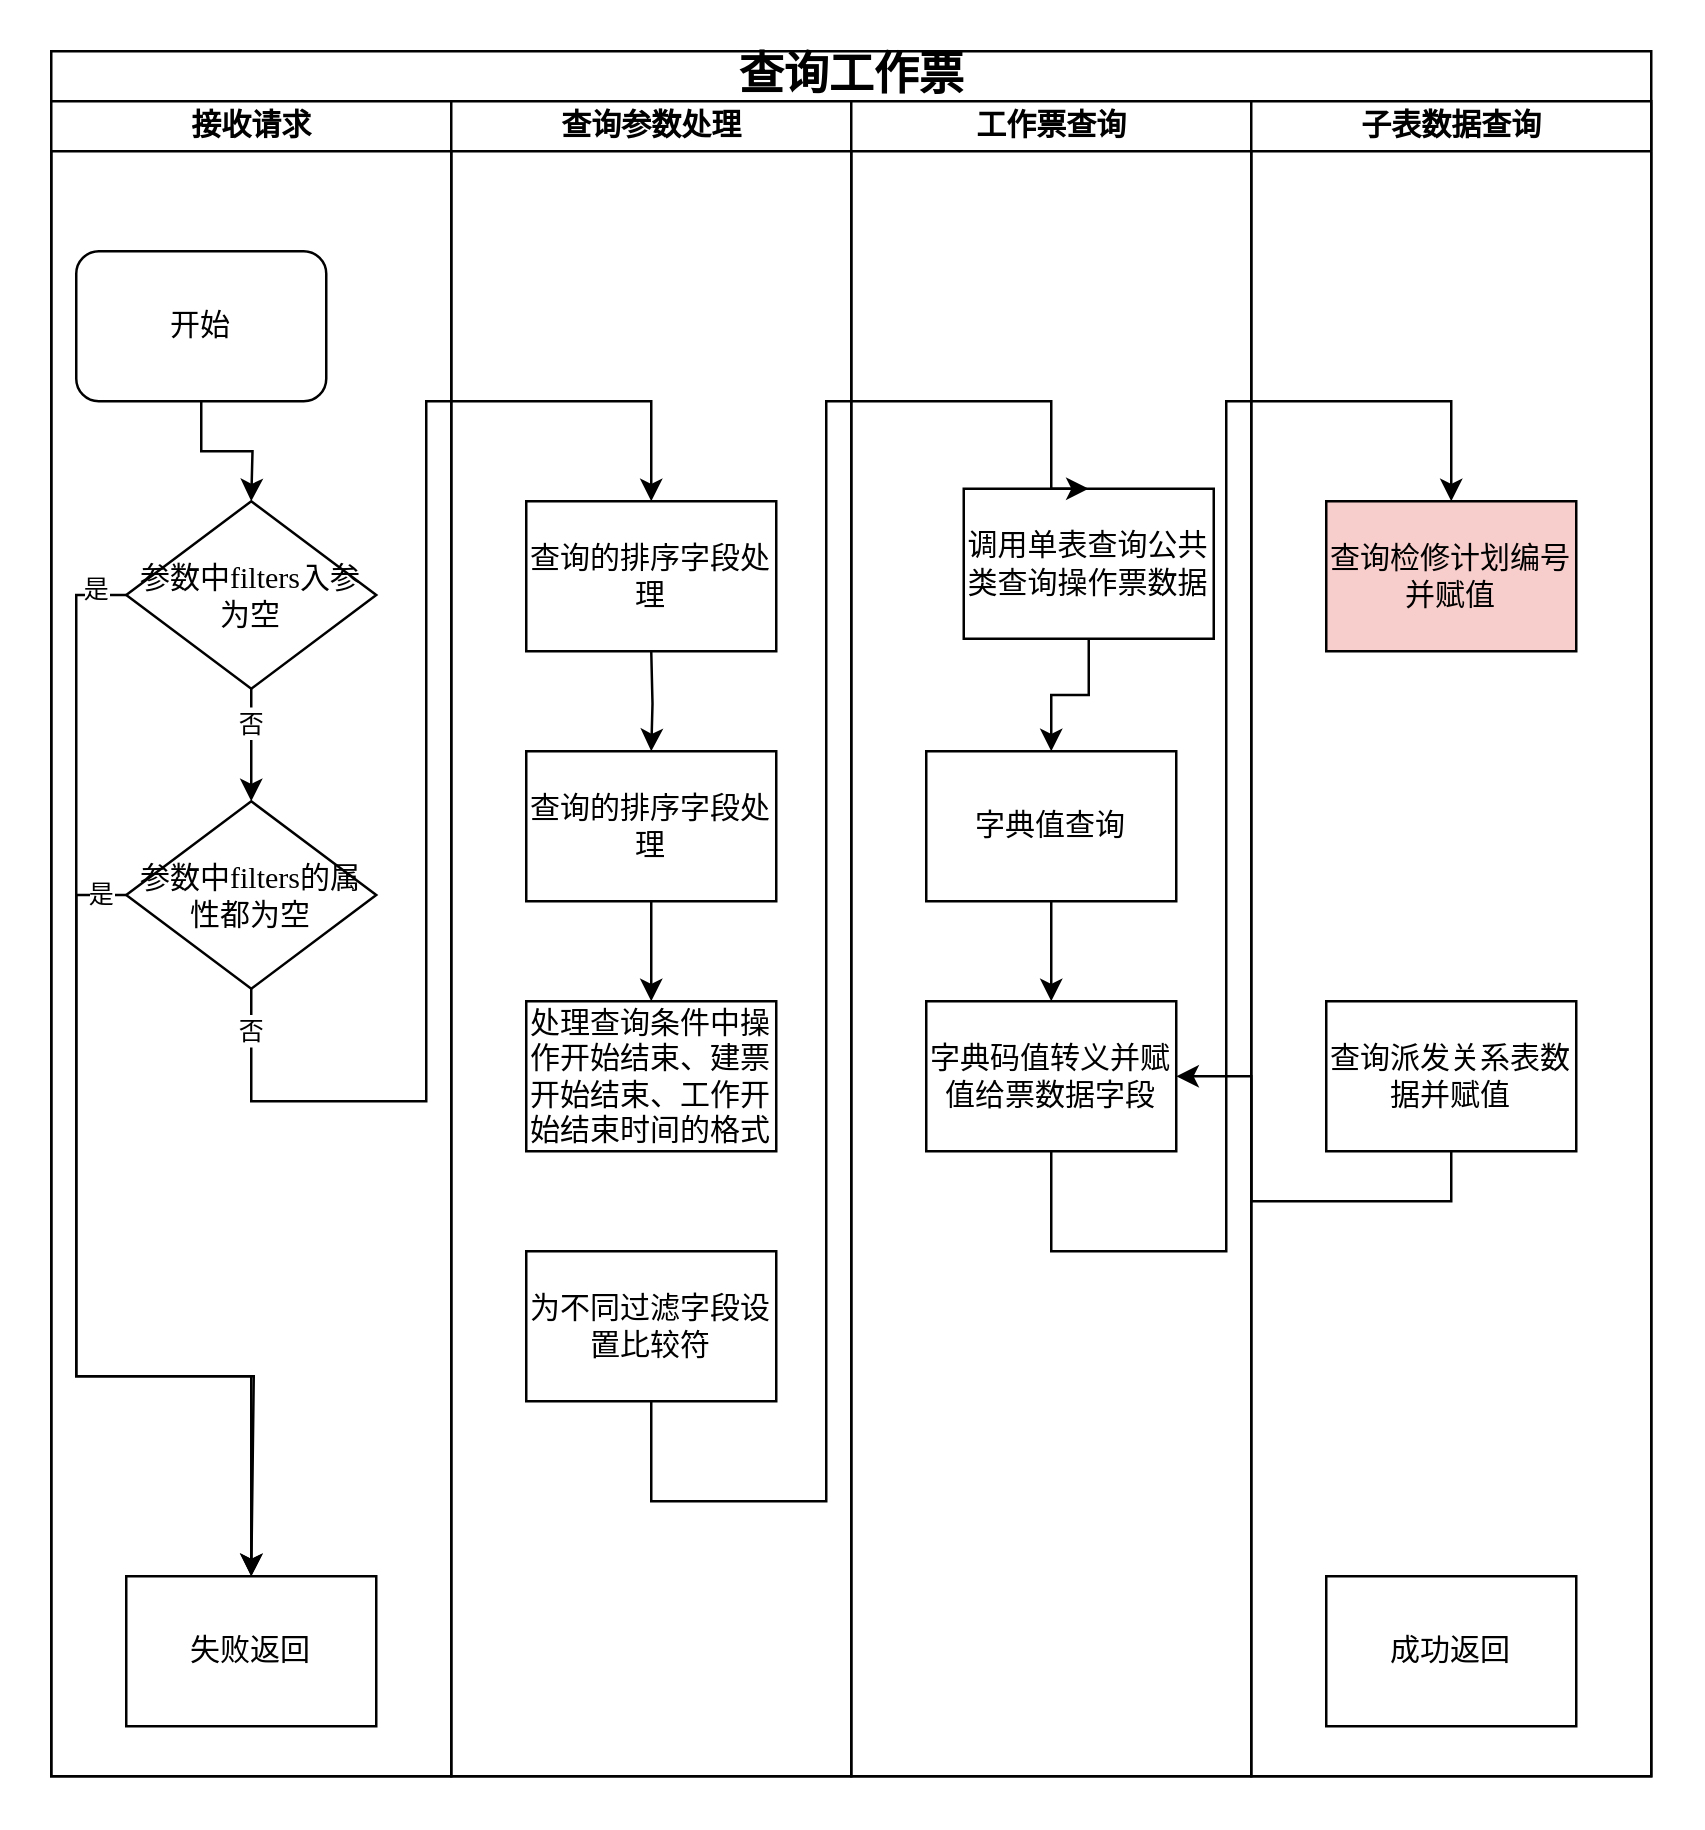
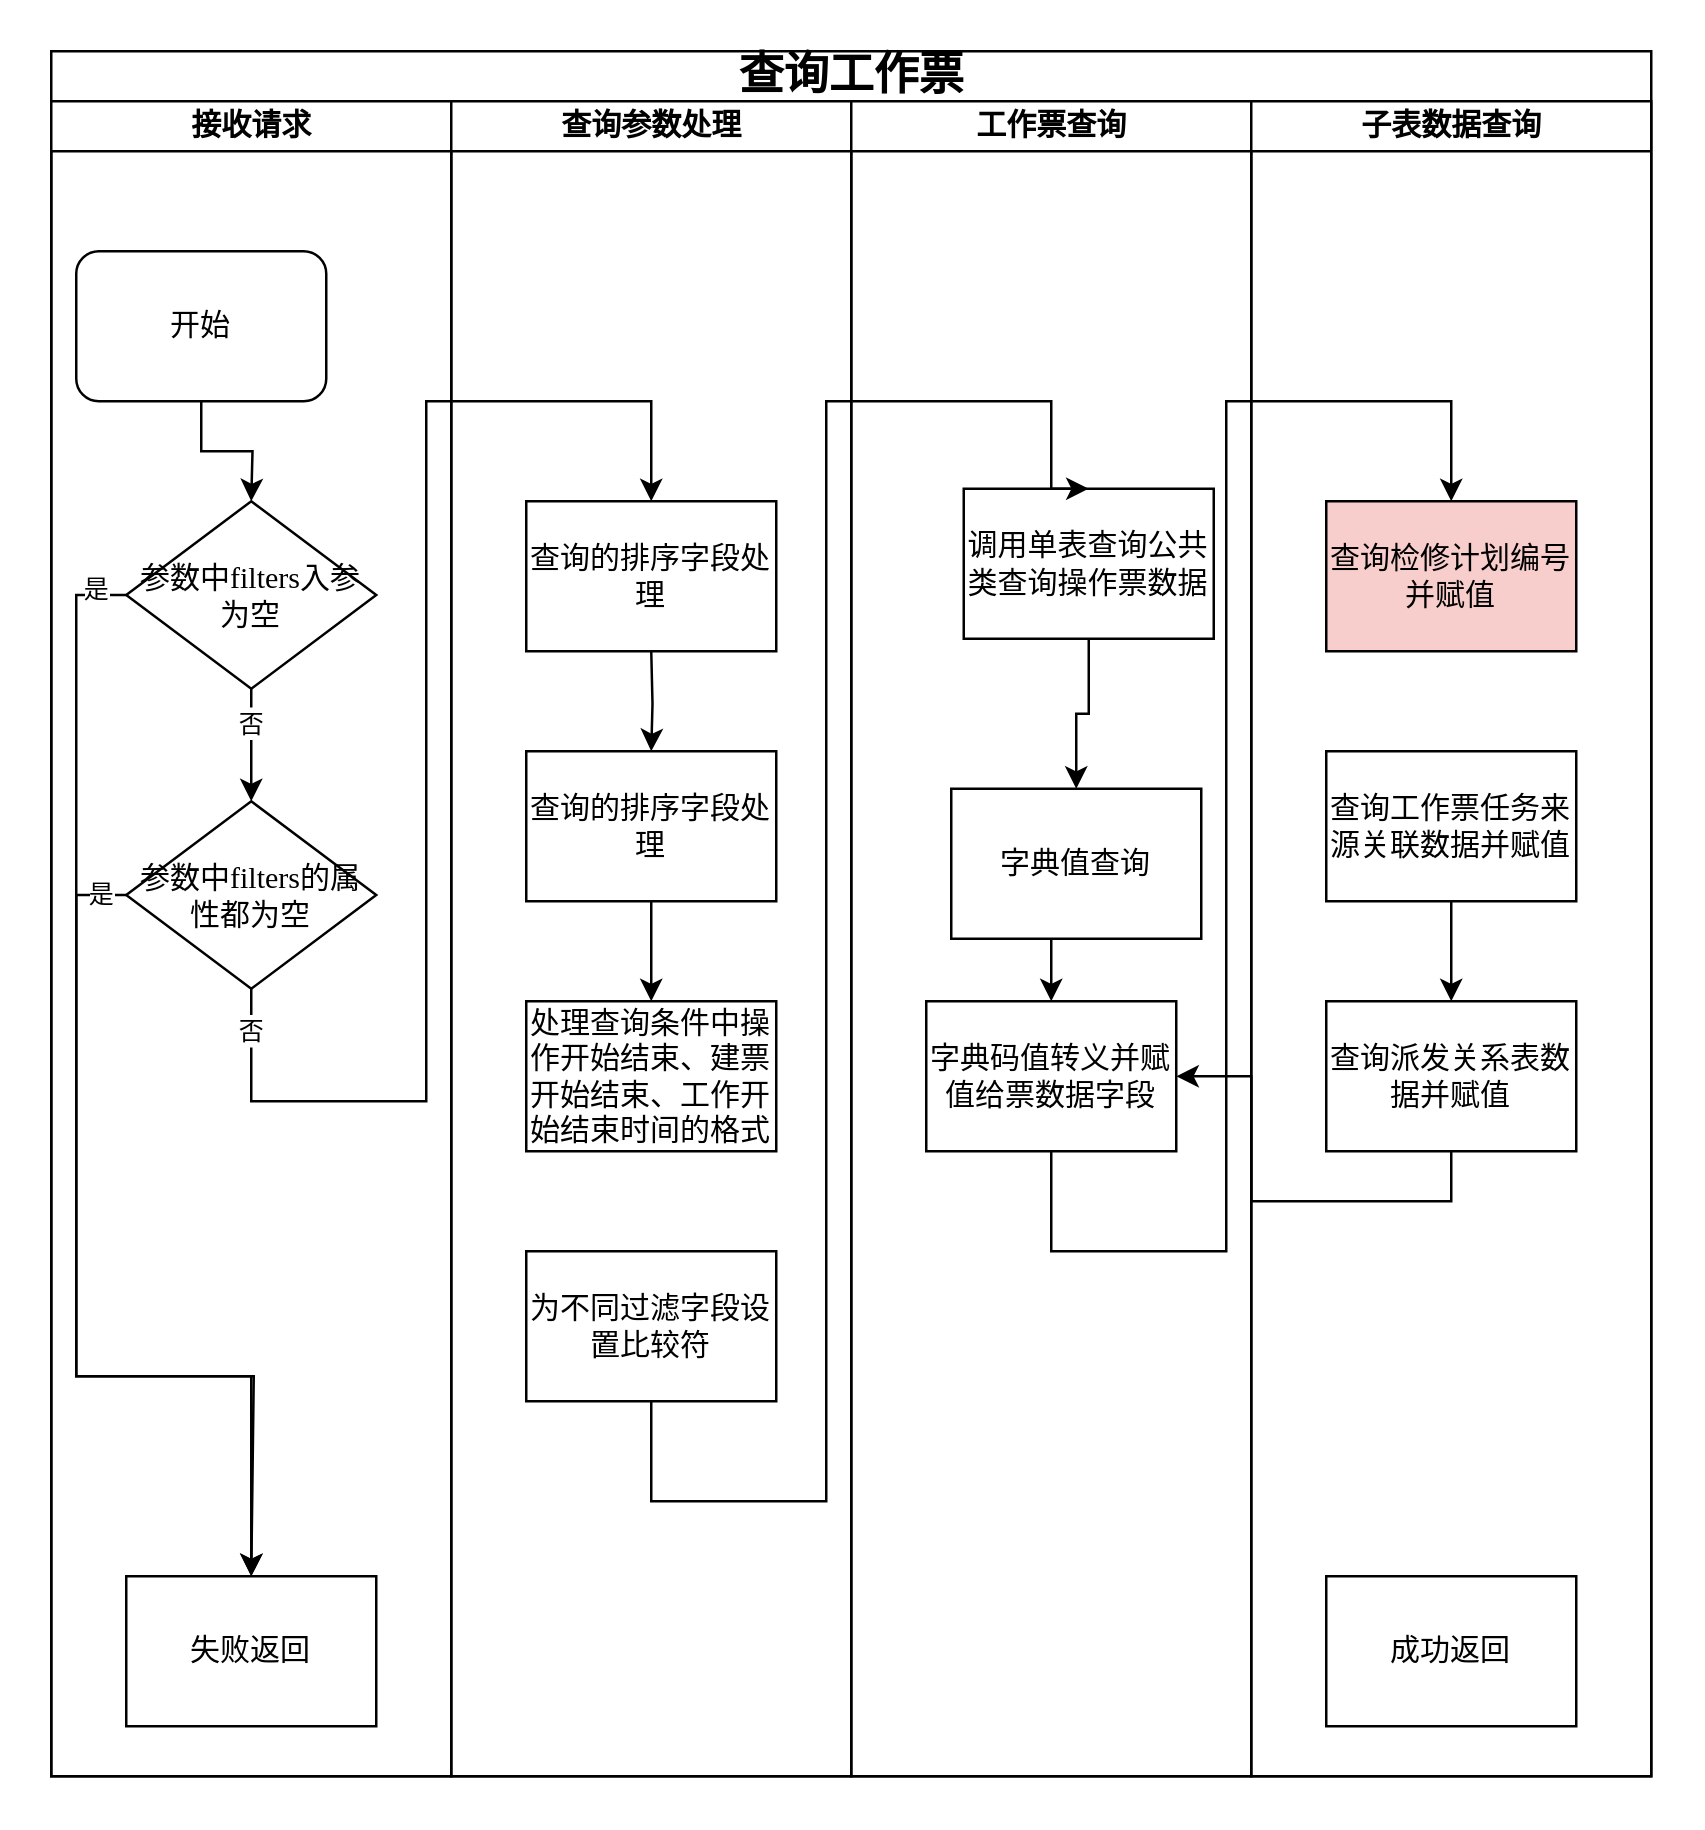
node "字典值查询": moved (1051, 826) -> (1076, 864)
node "查询工作票任务来源关联数据并赋值": added
edge "查询工作票任务来源关联数据并赋值" -> "查询派发关系表数据并赋值": added
